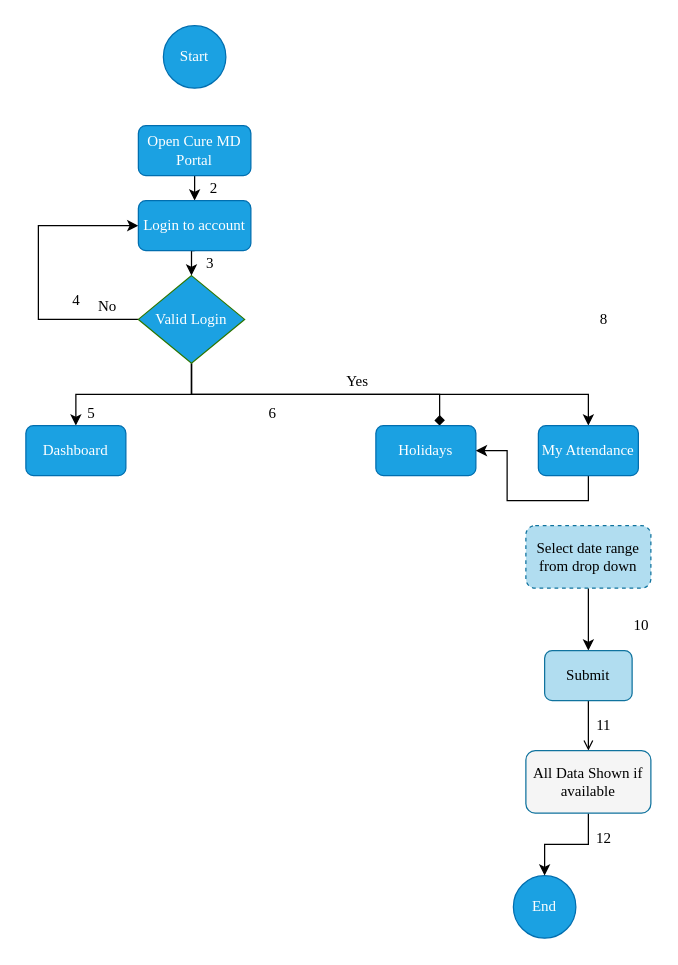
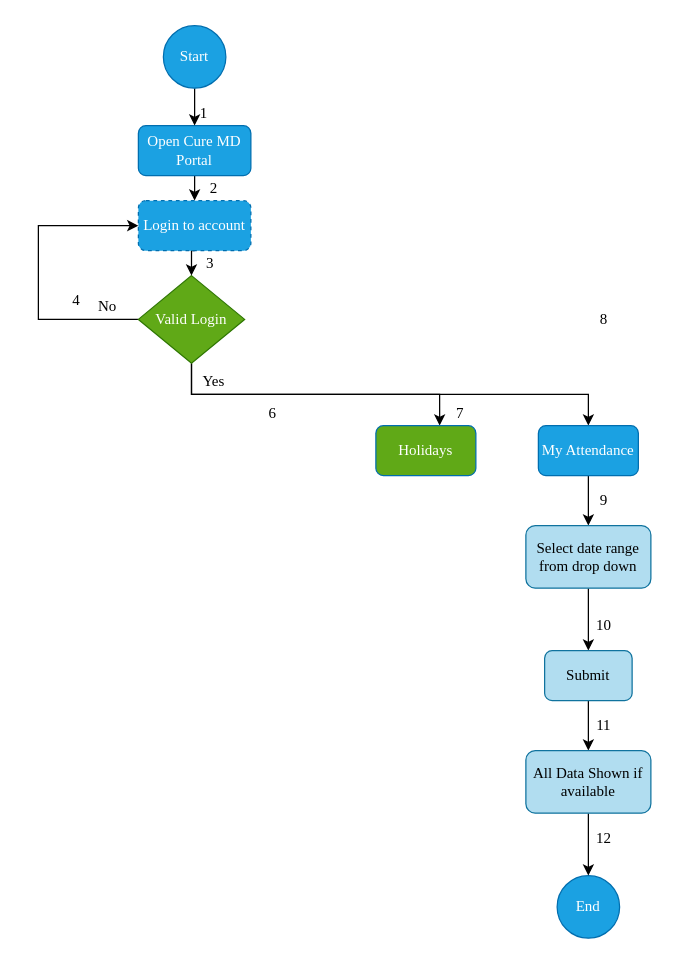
edge "Start" -> "Open Cure MD Portal": added
node "1": added
node "Login to account": style solid -> dashed
node "Valid Login": fillcolor #1ba1e2 -> #60a917
node "Yes": moved (357, 382) -> (213, 382)
edge "Valid Login" -> "Dashboard": removed
node "5": removed
node "7": added
edge "Valid Login" -> "Holidays": arrowhead diamond -> classic
node "Dashboard": removed
node "Holidays": fillcolor #1ba1e2 -> #60a917
edge "My Attendance" -> "Holidays": now "My Attendance" -> "Select date range from drop down"
node "9": added
node "Select date range from drop down": style dashed -> solid
node "10": moved (641, 626) -> (604, 626)
edge "Submit" -> "All Data Shown if available": arrowhead open -> classic
node "All Data Shown if available": fillcolor #f5f5f5 -> #b1ddf0
node "End": moved (544, 907) -> (588, 907)
